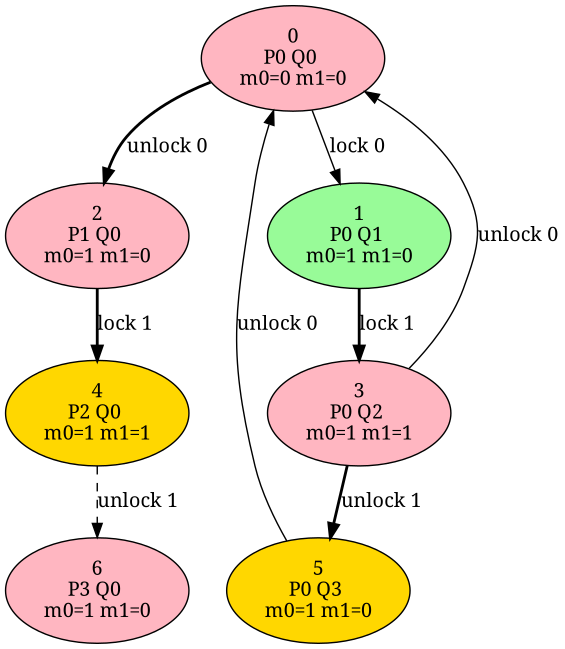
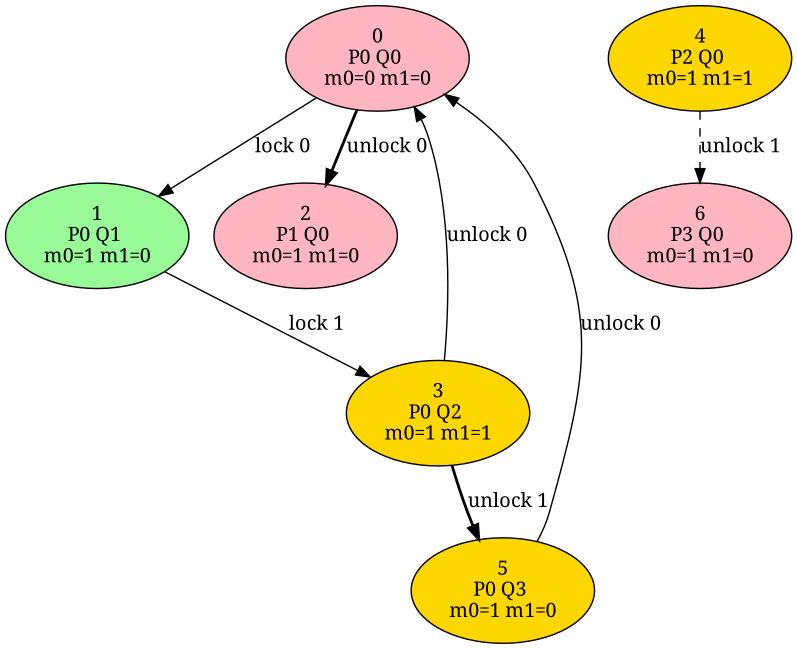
edge "2 P1 Q0 m0=1 m1=0" -> "4 P2 Q0 m0=1 m1=1": removed, label "lock 1"
edge "1 P0 Q1 m0=1 m1=0" -> "3 P0 Q2 m0=1 m1=1": style bold -> solid
node "3 P0 Q2 m0=1 m1=1": fillcolor lightpink -> gold
